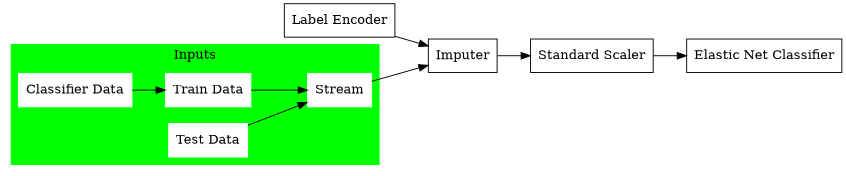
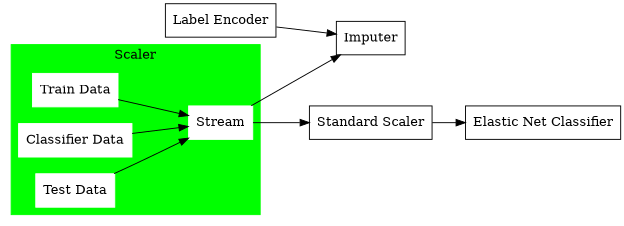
cluster "Inputs": label "Inputs" -> "Scaler"
edge "Imputer" -> "Standard Scaler": now "Stream" -> "Standard Scaler"
edge "Classifier Data" -> "Train Data": now "Classifier Data" -> "Stream"
